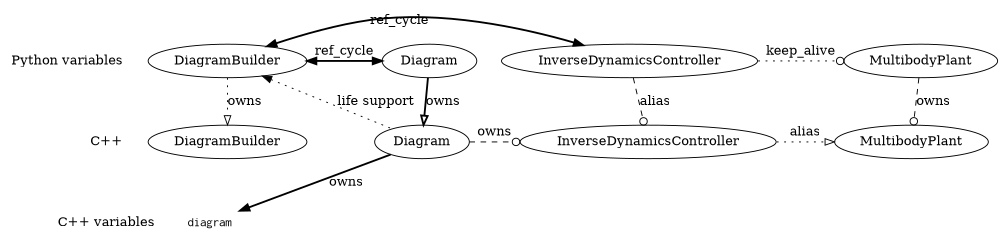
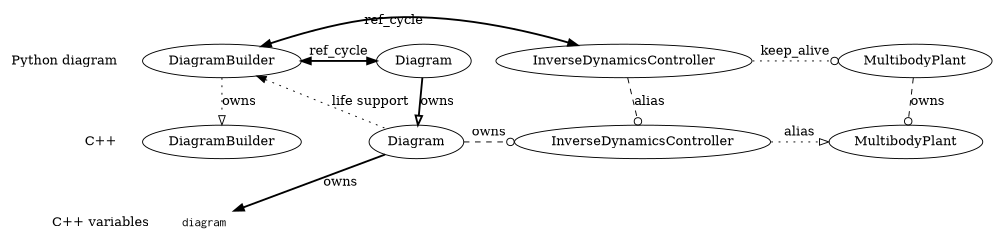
node "Python variables": label "Python variables" -> "Python diagram"
